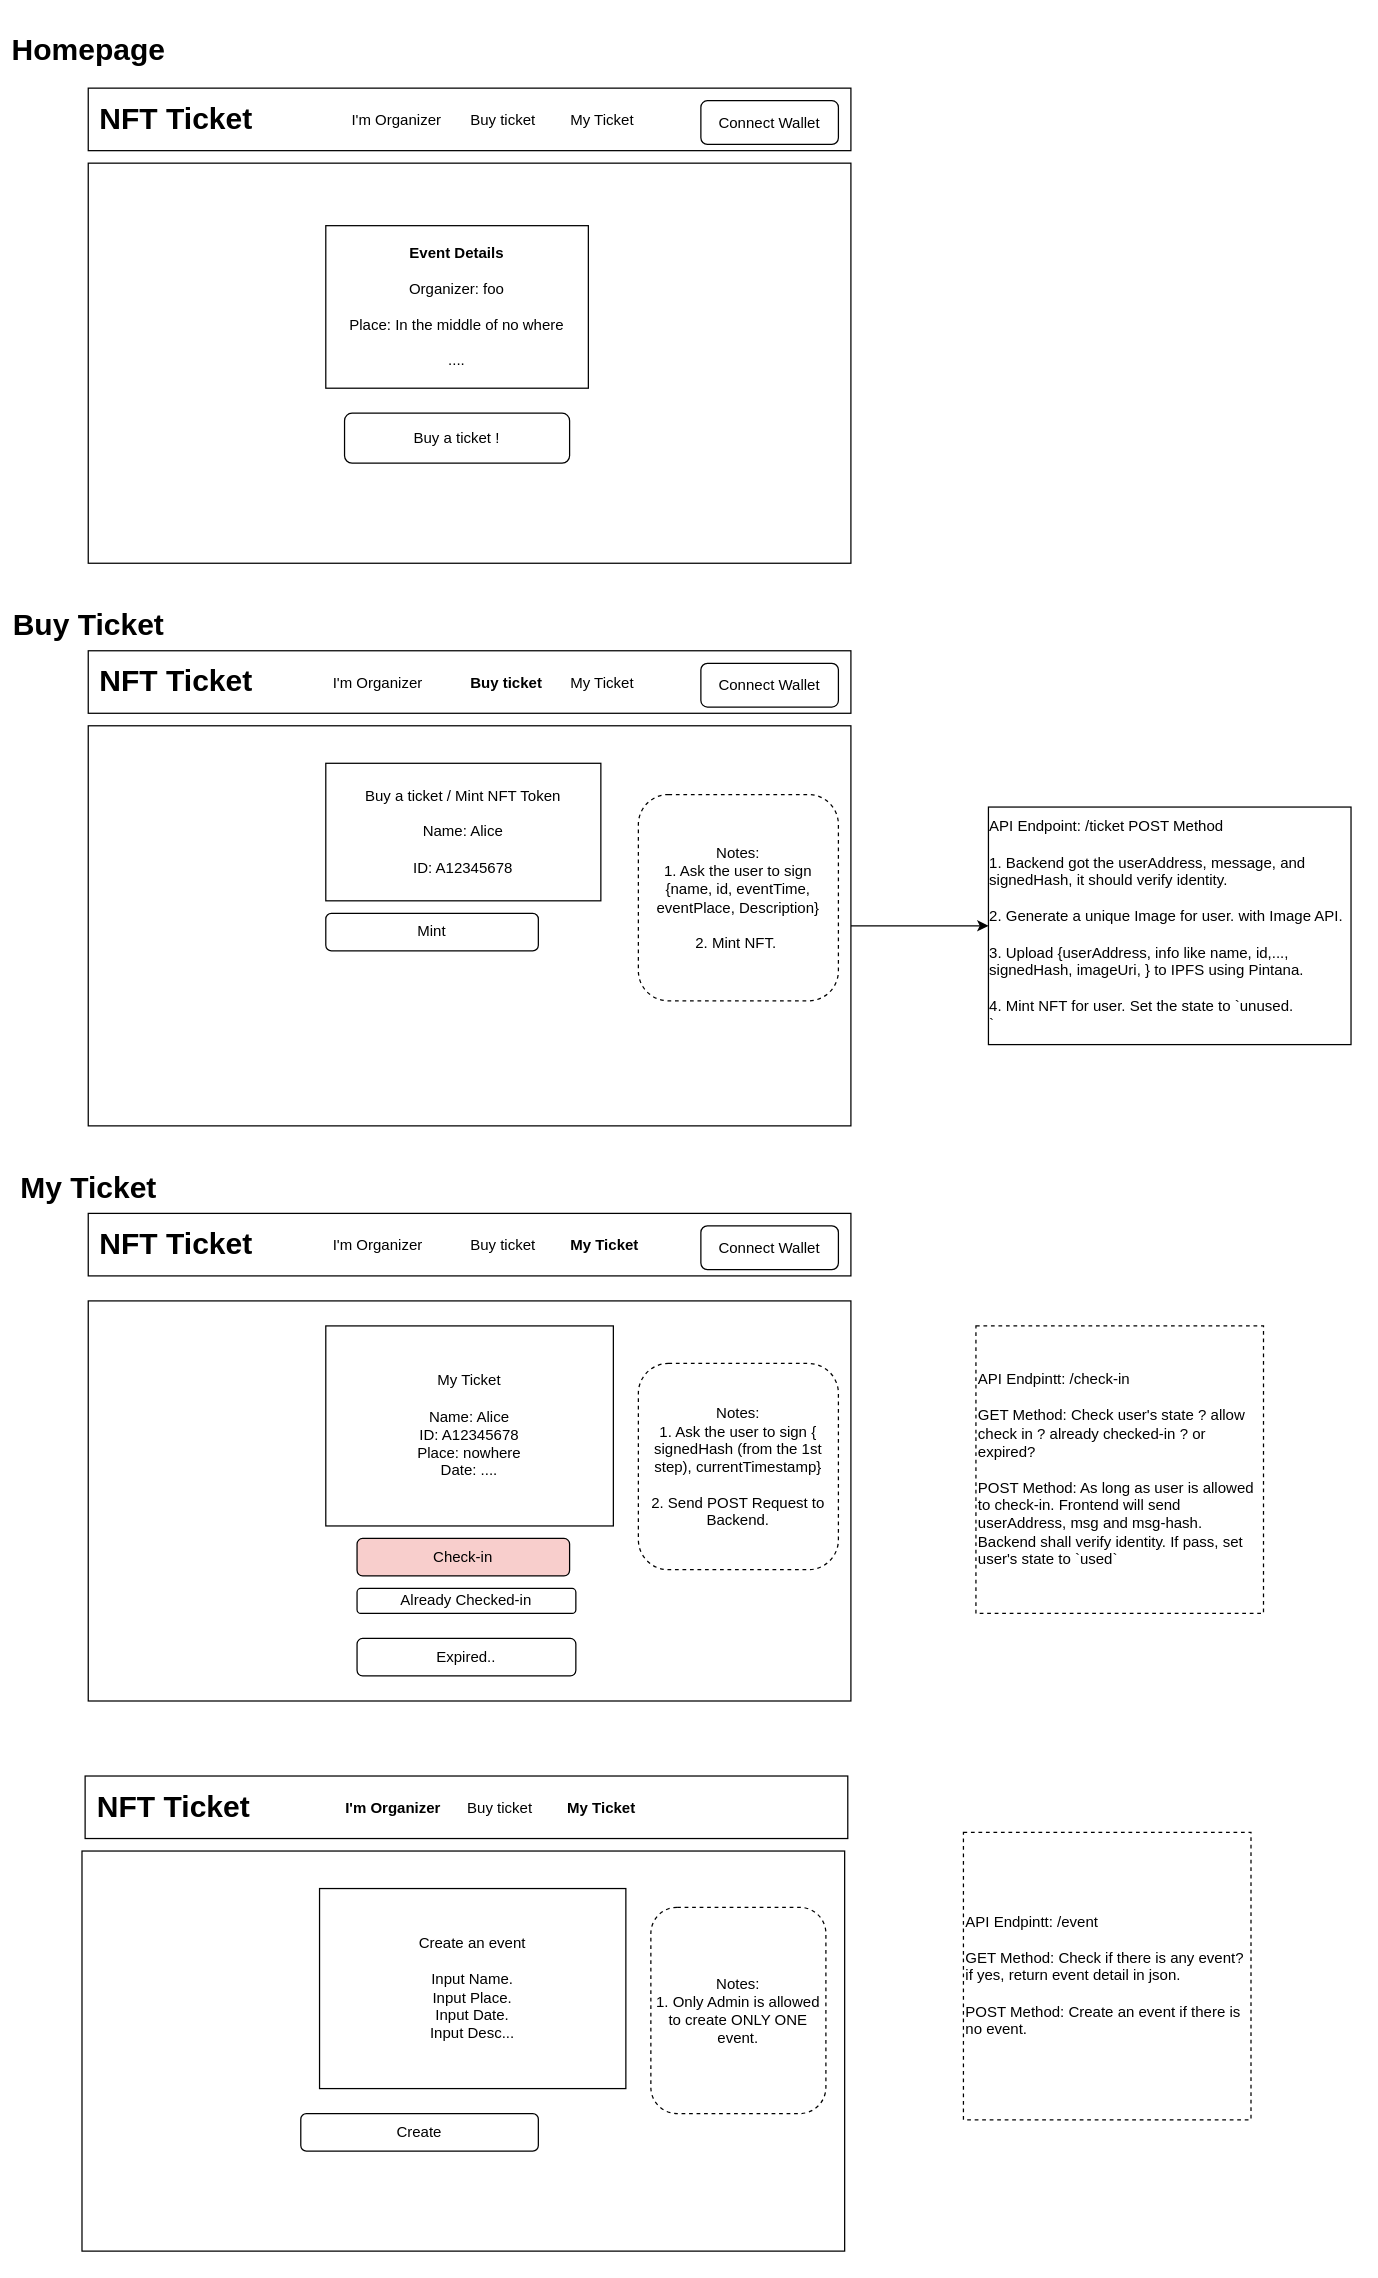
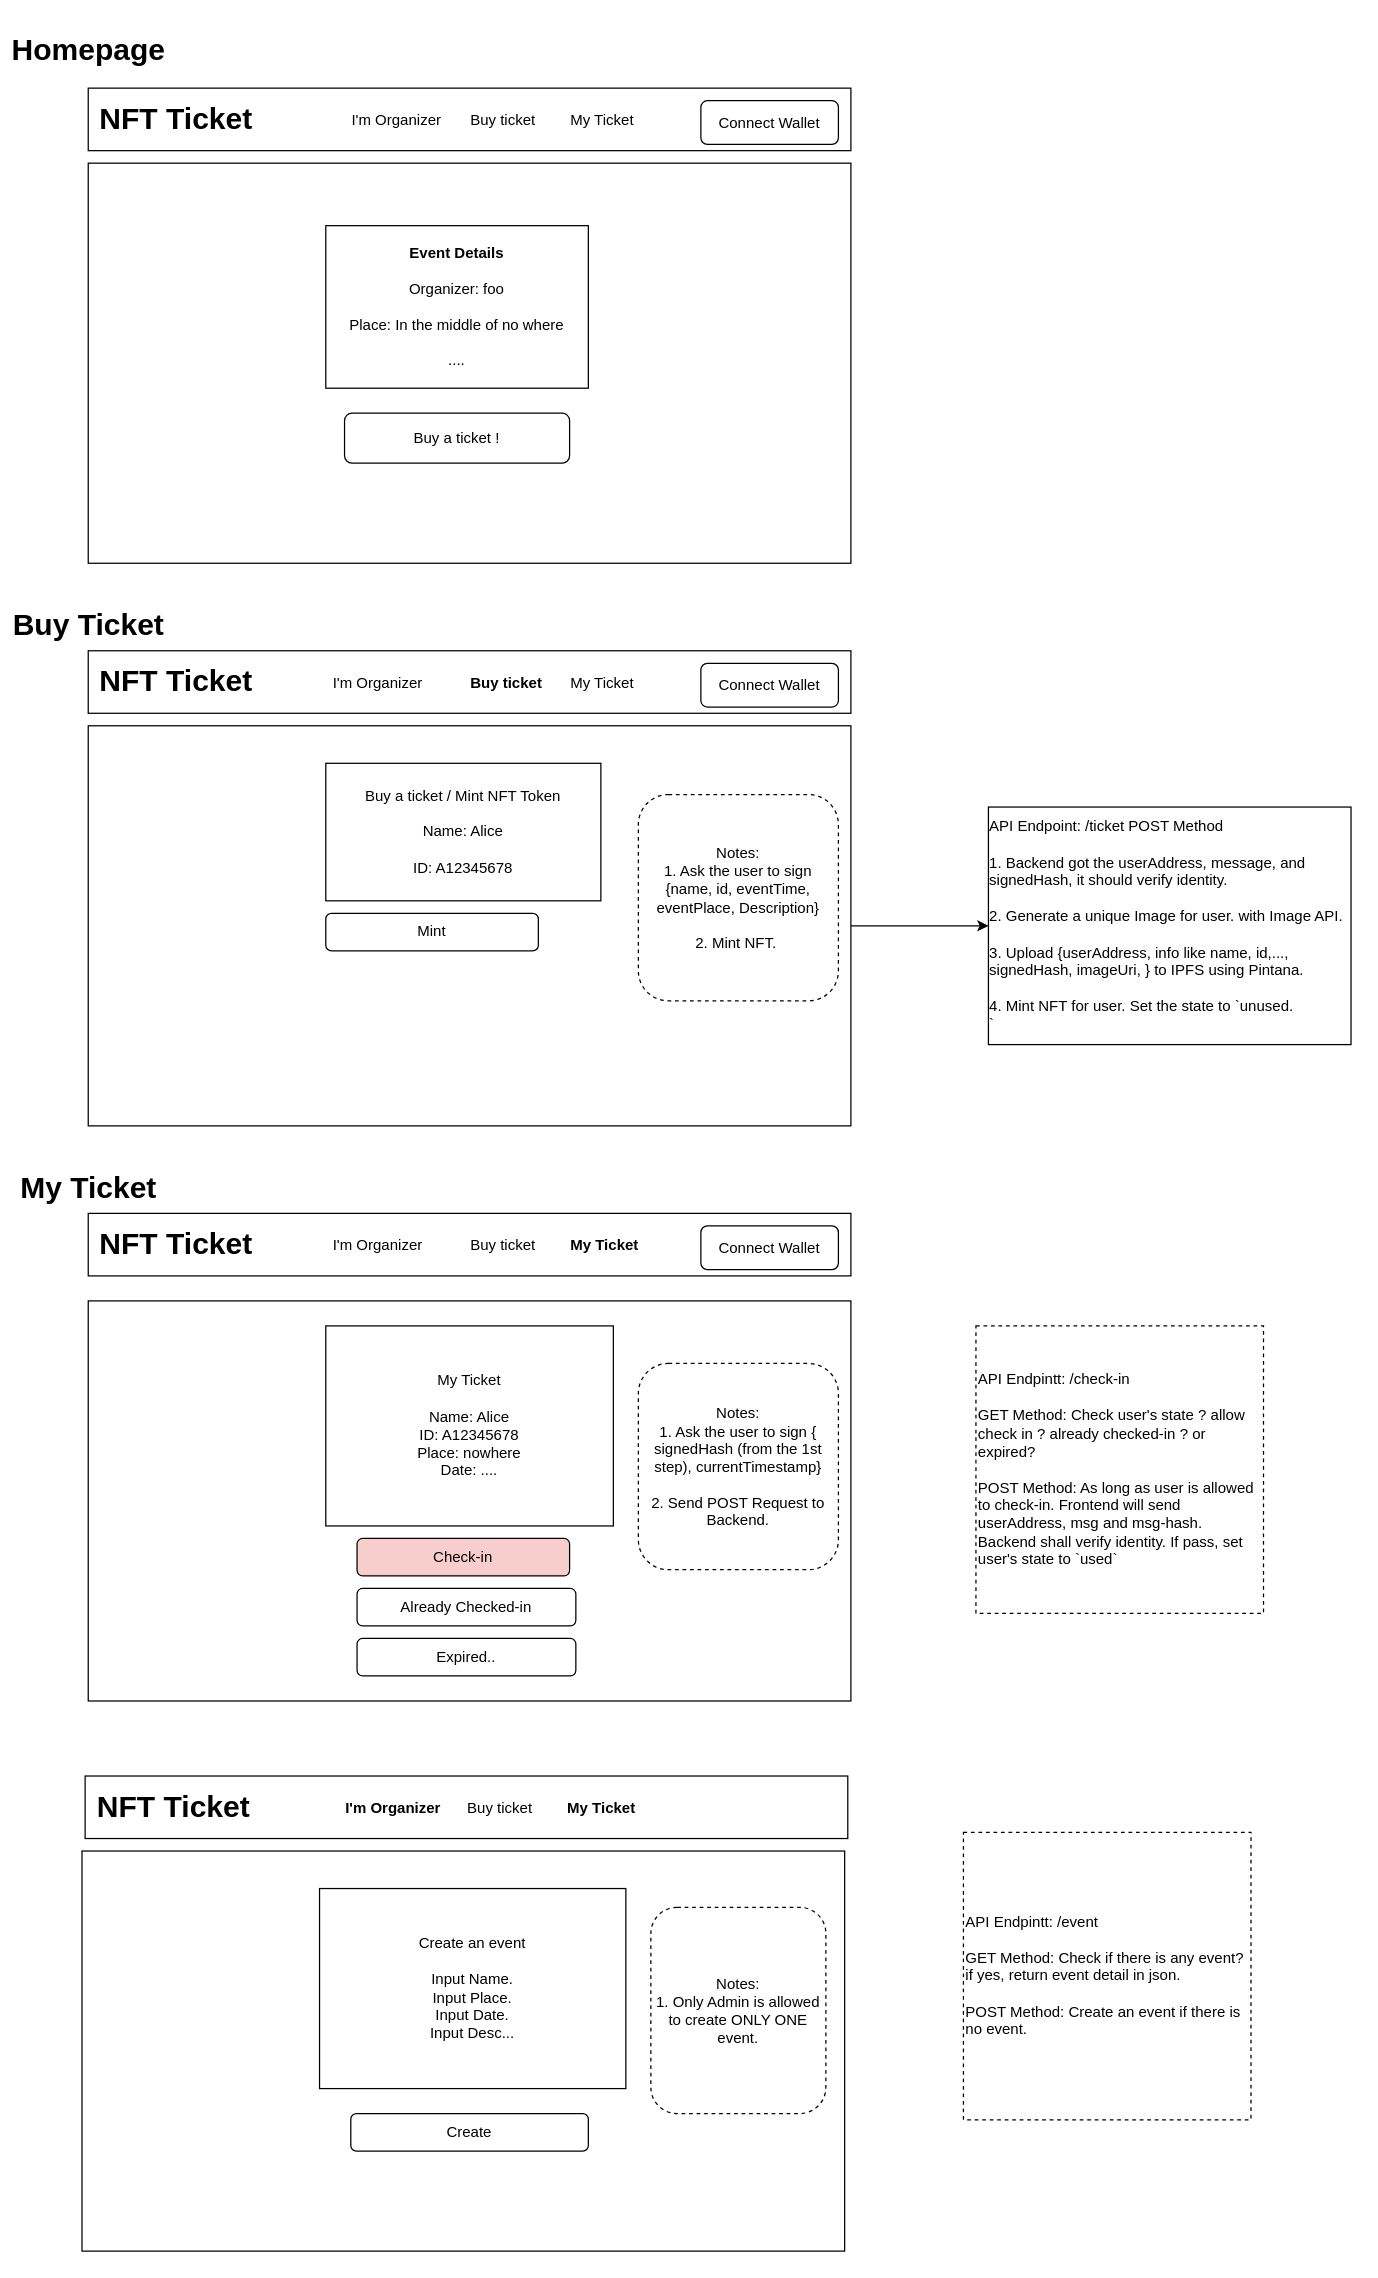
node "Already Checked-in": size 219x25 -> 219x38
node "Create": moved (419, 2132) -> (469, 2132)
